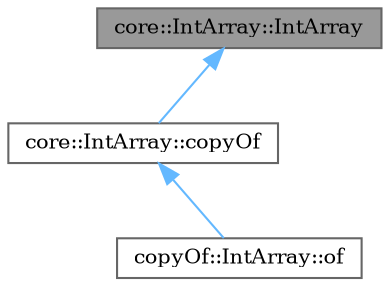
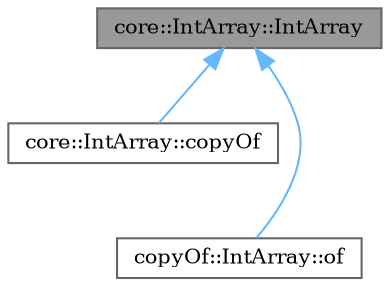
edge "copyOf::IntArray::of" -> "core::IntArray::copyOf": now "copyOf::IntArray::of" -> "core::IntArray::IntArray"
